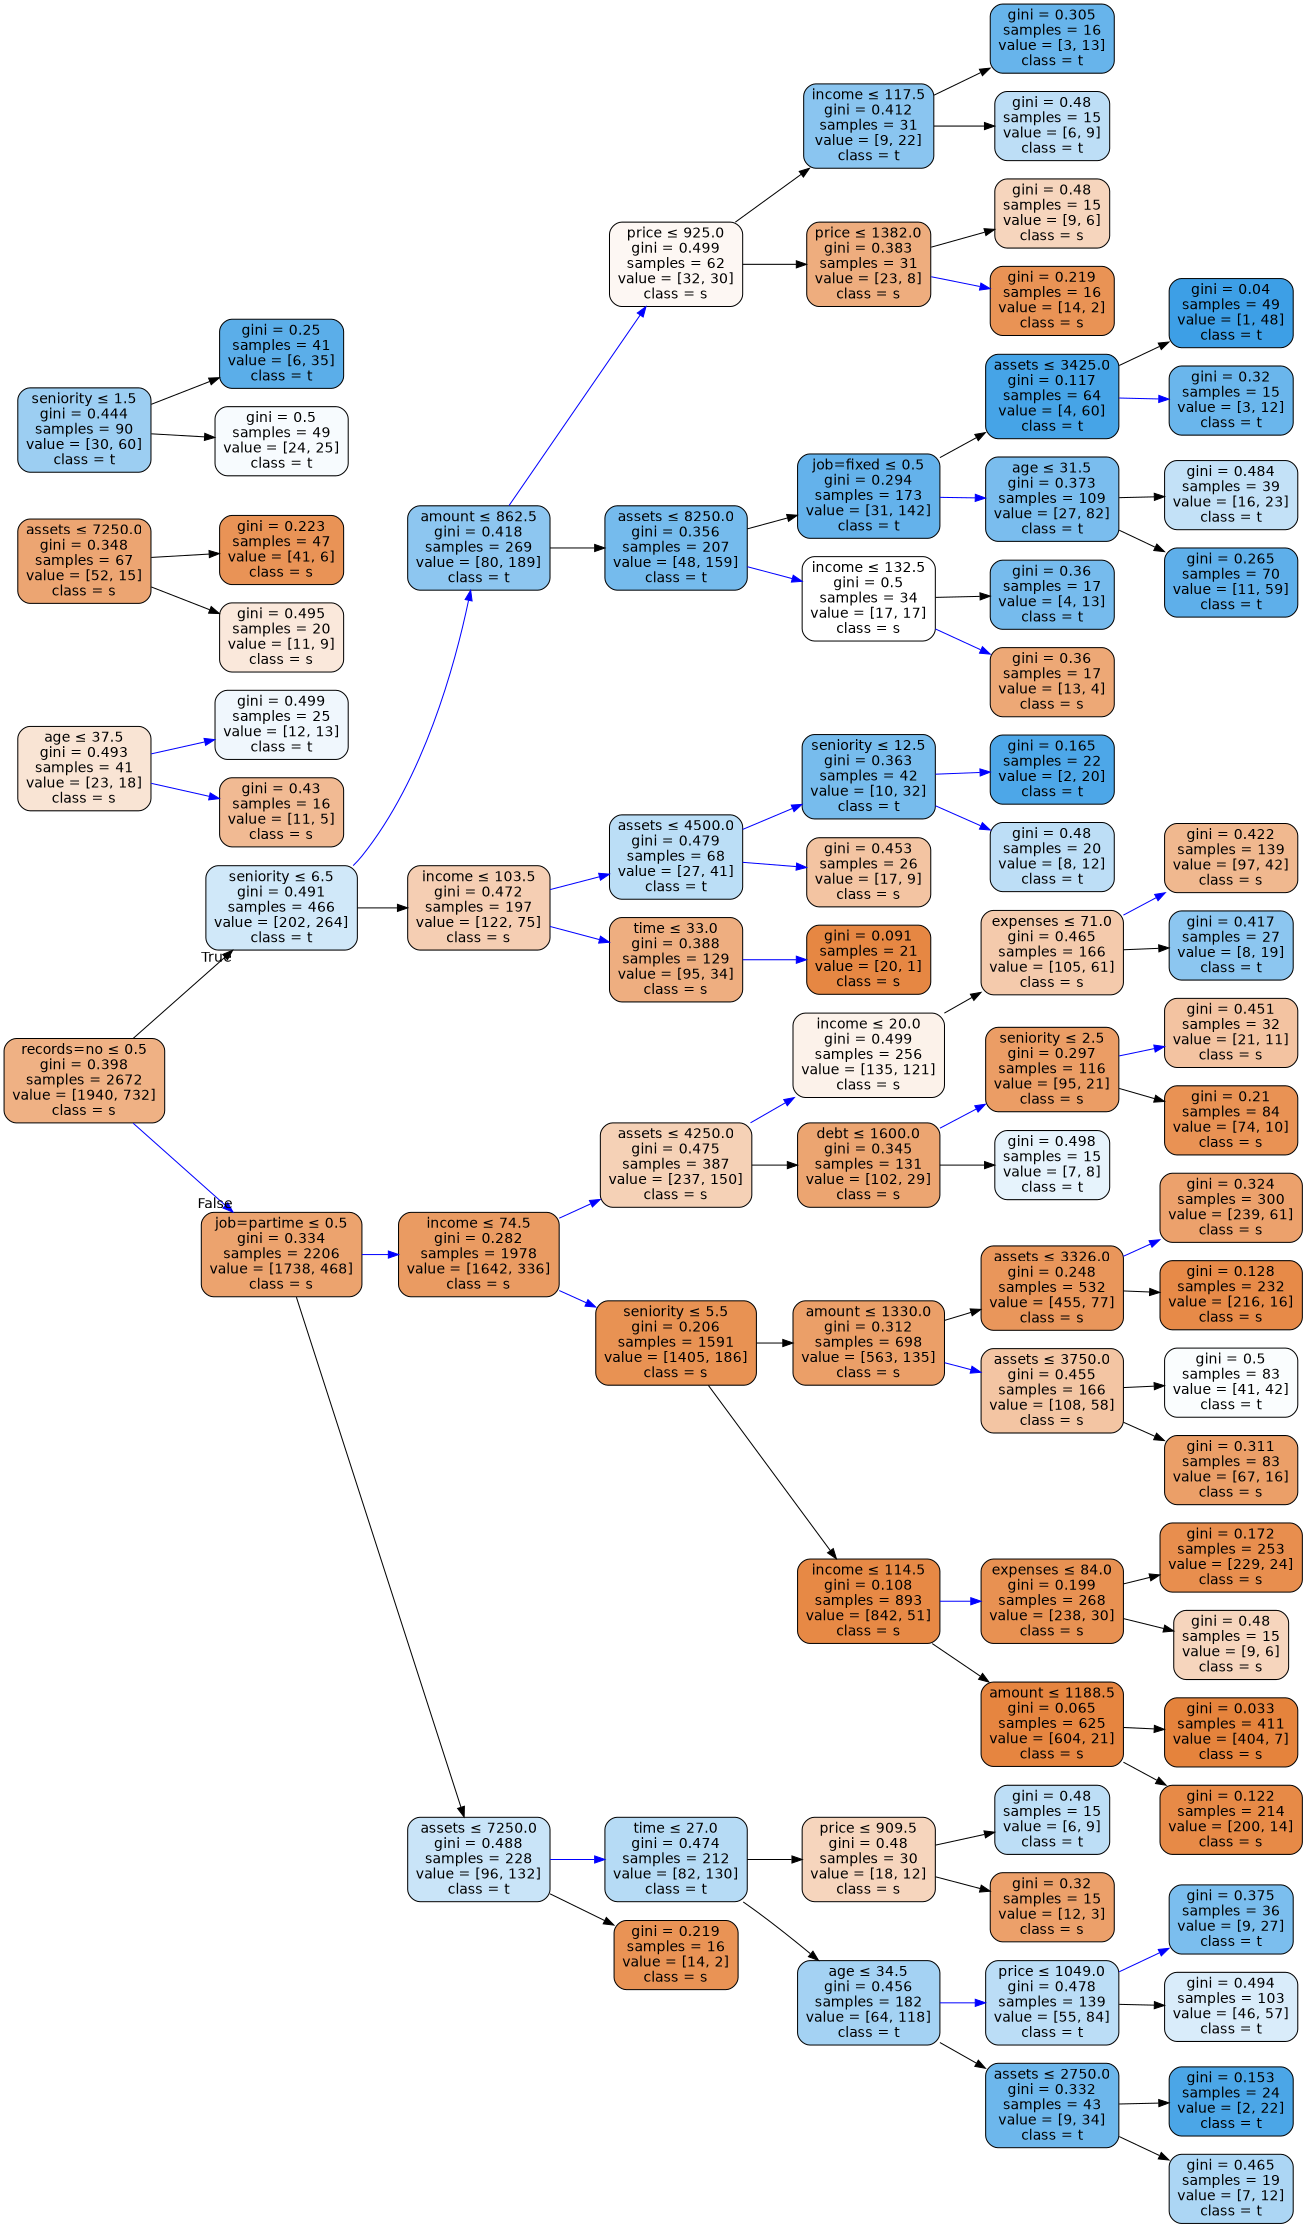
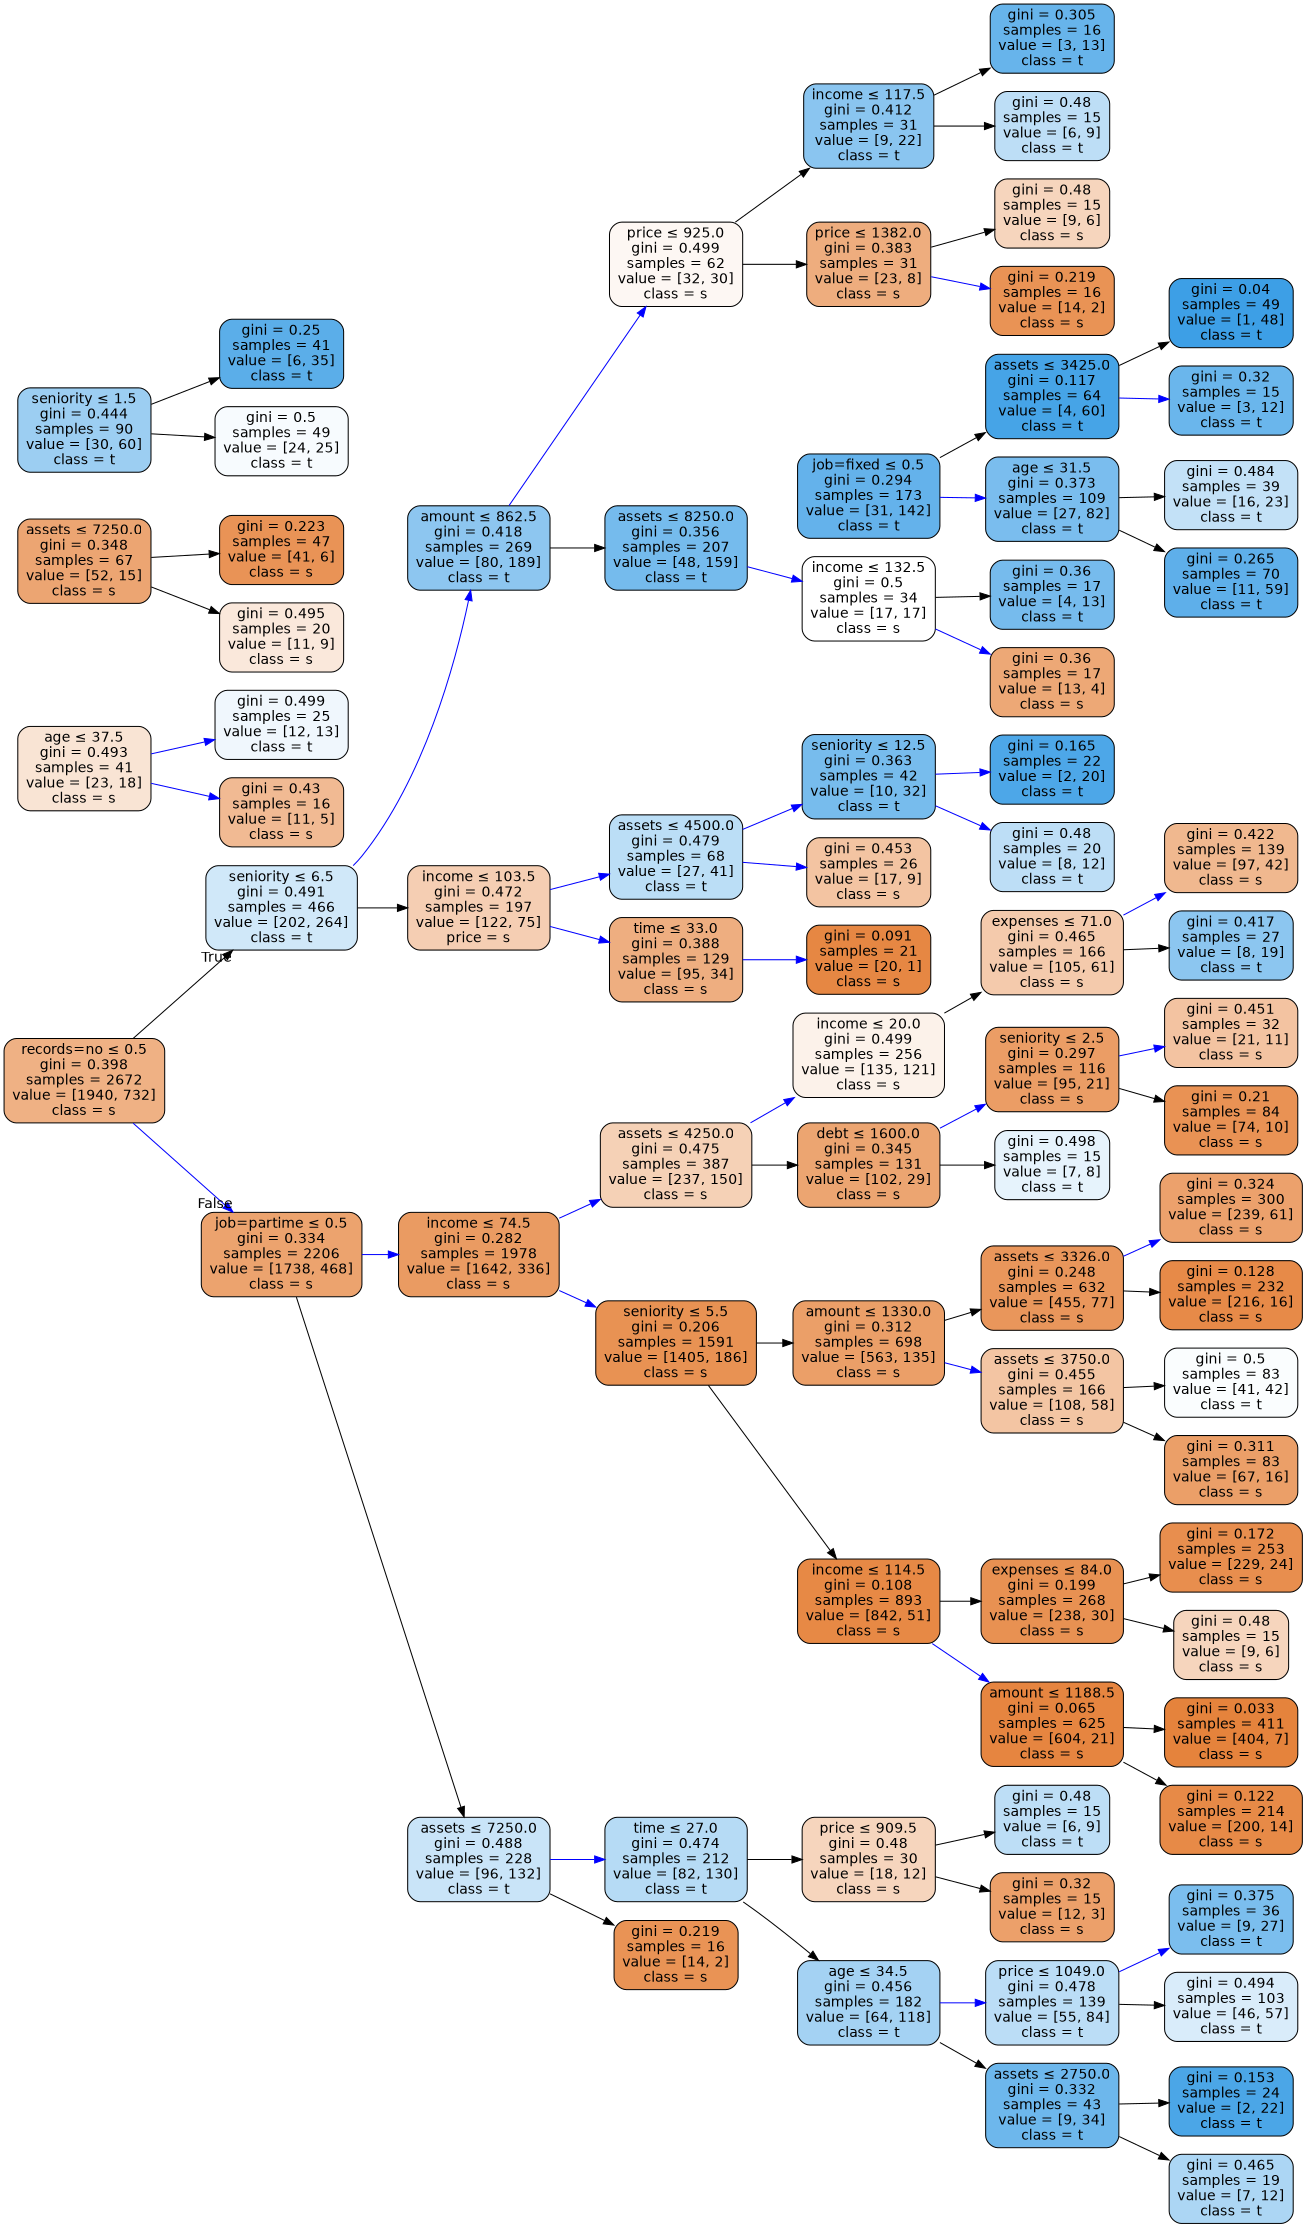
edge "assets ≤ 8250.0" -> "job=fixed ≤ 0.5": removed
node "income ≤ 103.5": text "class = s" -> "price = s"
node "assets ≤ 3326.0": text "samples = 532" -> "samples = 632"
edge "income ≤ 114.5" -> "expenses ≤ 84.0": color blue -> black
edge "income ≤ 114.5" -> "amount ≤ 1188.5": color black -> blue
